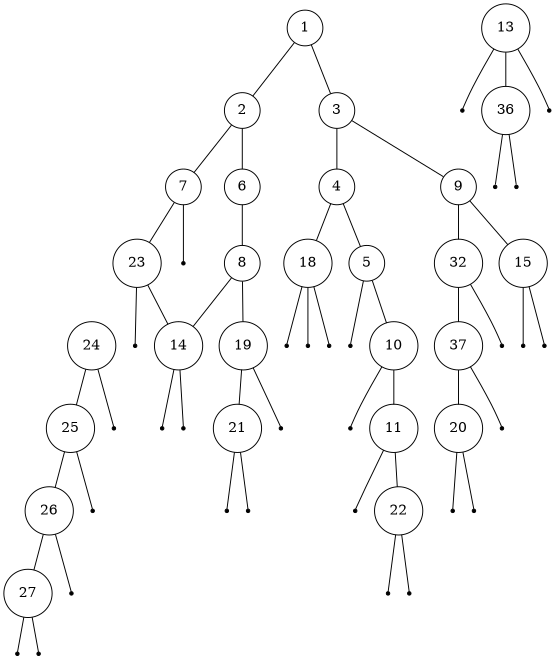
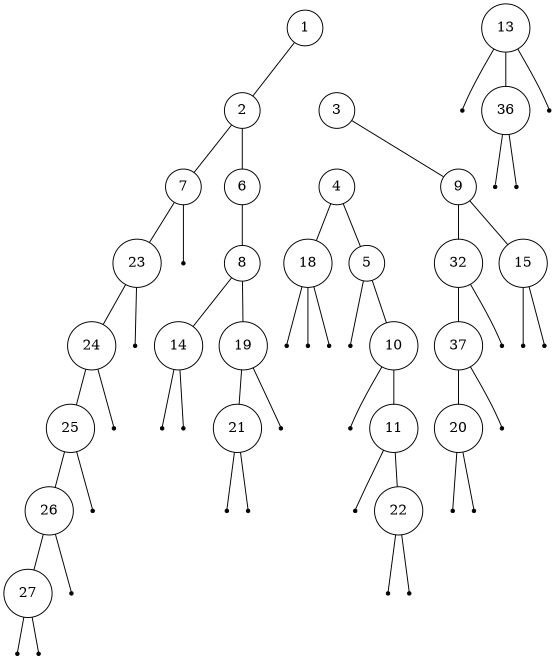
edge "1" -- "3": removed
edge "3" -- "4": removed
edge "23" -- "14": now "23" -- "24"
